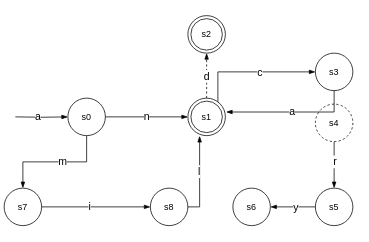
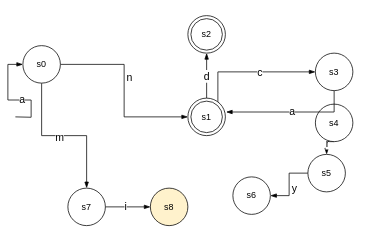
edge "s1" -> "s2": style dashed -> solid
node "s0": moved (87, 117) -> (42, 64)
node "s4": style dashed -> solid
edge "s8" -> "s1": removed, label "l"
node "s7": moved (23, 207) -> (87, 207)
node "s8": fillcolor #ffffff -> #fff2cc
node "s6": moved (252, 207) -> (252, 195)
node "s5": moved (334, 207) -> (327, 173)
